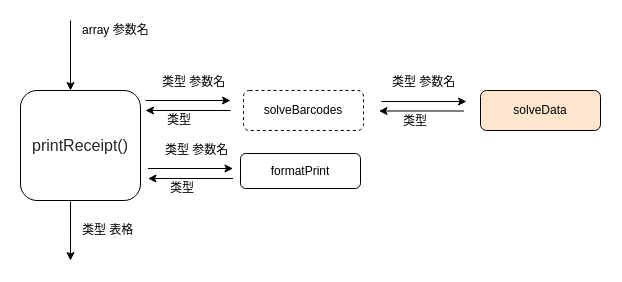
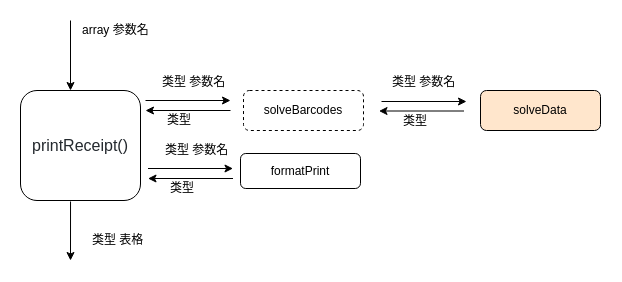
node "类型 表格": moved (116, 231) -> (126, 241)
